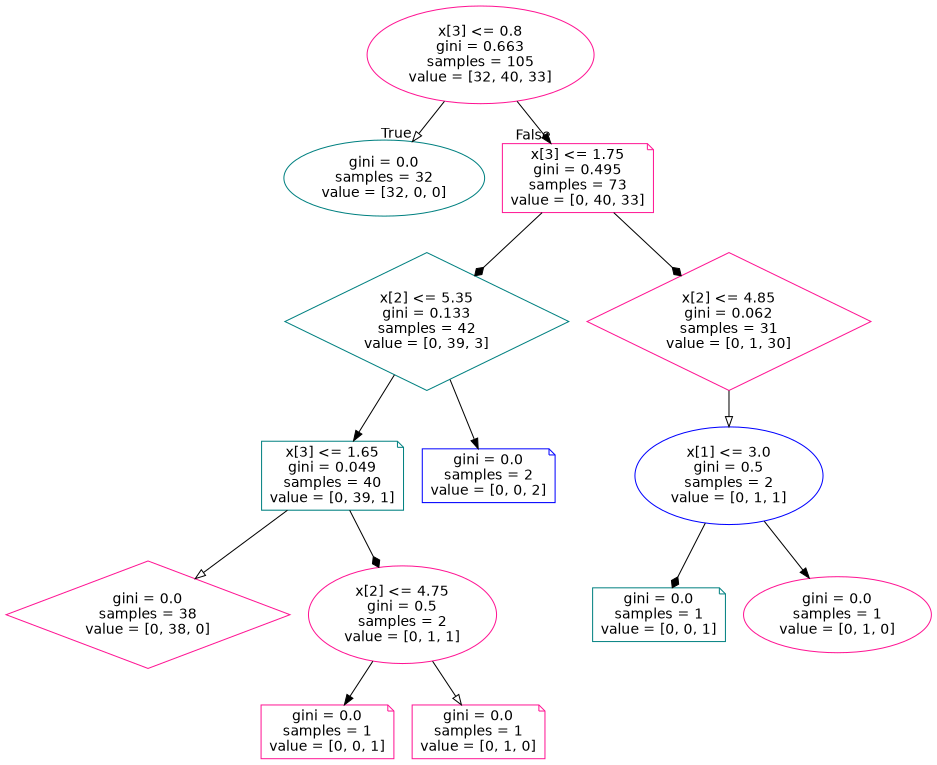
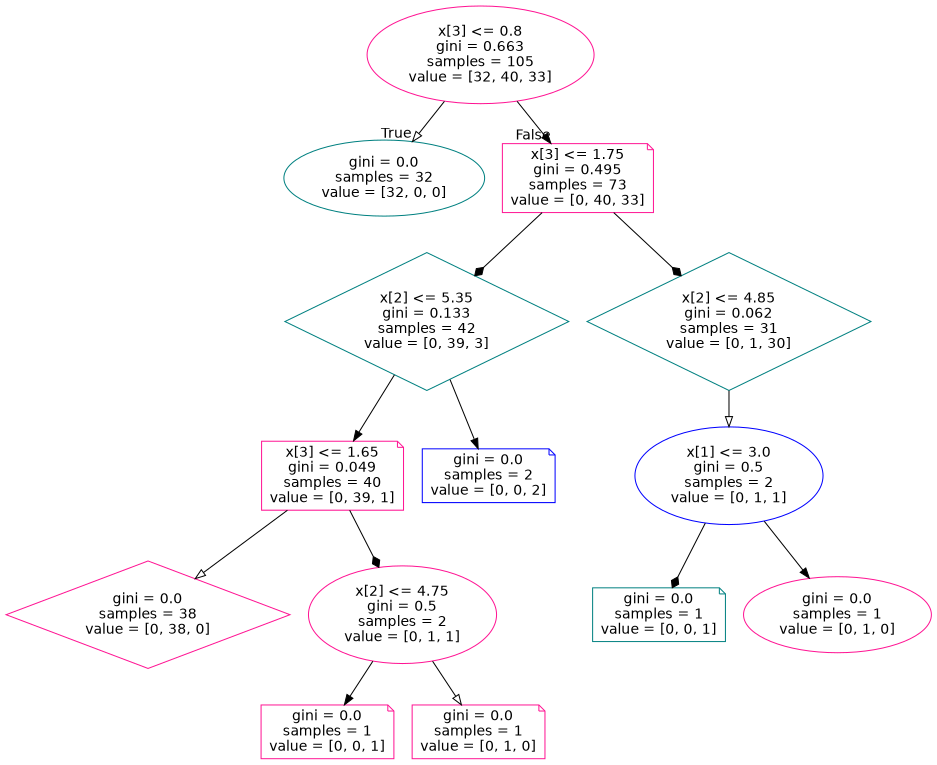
node "x[2] <= 4.85 gini = 0.062 samples = 31 value = [0, 1, 30]": color deeppink -> teal
node "x[3] <= 1.65 gini = 0.049 samples = 40 value = [0, 39, 1]": color teal -> deeppink
